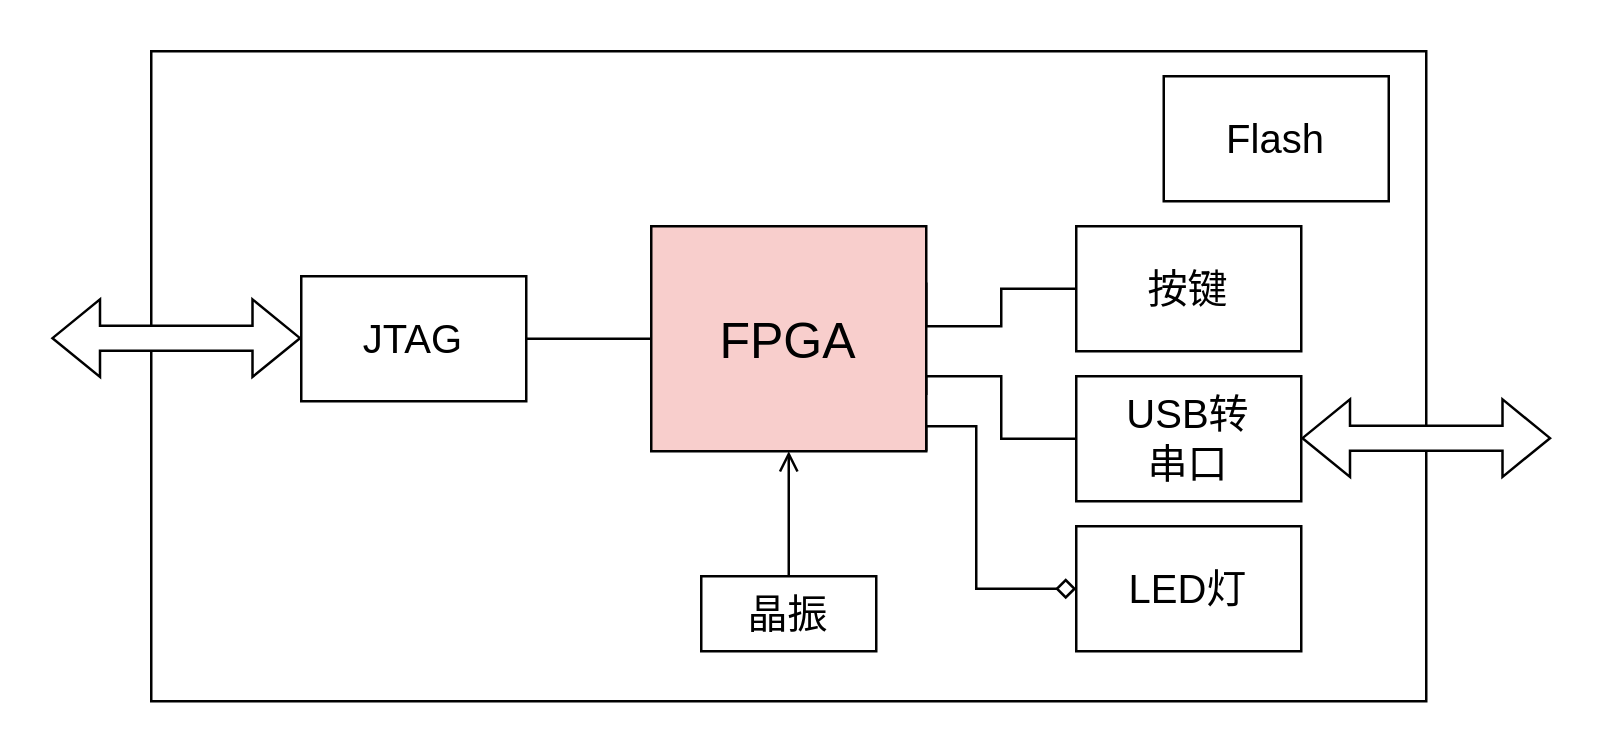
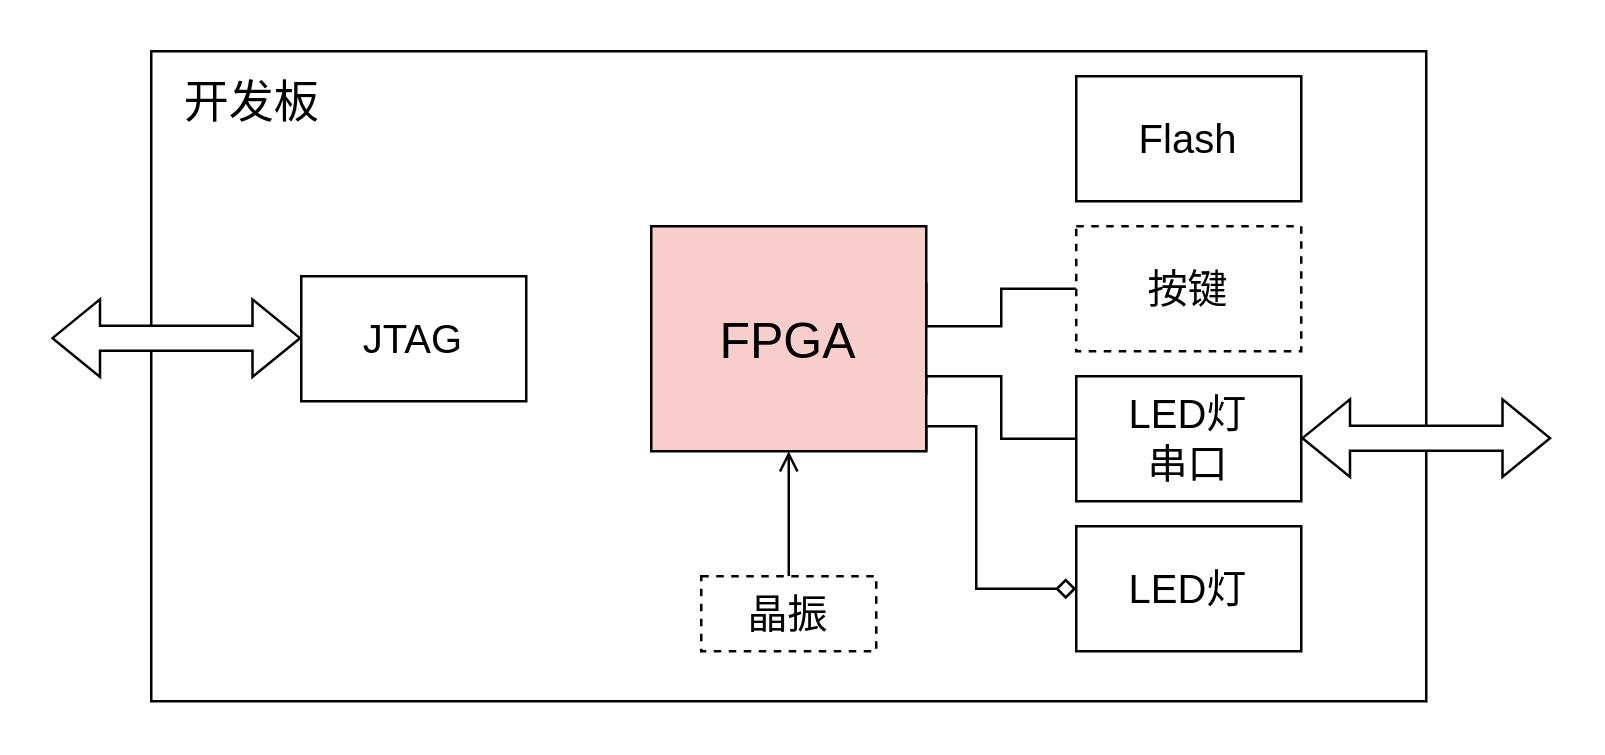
node "开发板": added
node "Flash": moved (1276, 139) -> (1189, 139)
node "按键": style solid -> dashed
edge "JTAG" -- "FPGA": removed
node "USB转 串口": label "USB转 串口" -> "LED灯 串口"
node "晶振": style solid -> dashed
